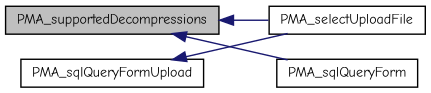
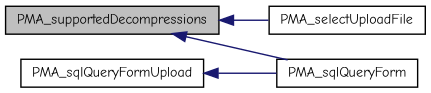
edge "PMA_selectUploadFile" -> "PMA_sqlQueryFormUpload": now "PMA_sqlQueryForm" -> "PMA_sqlQueryFormUpload"
